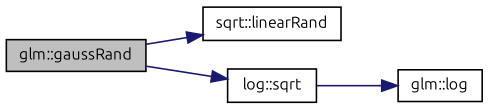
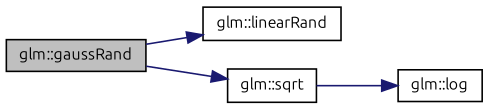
node "sqrt::linearRand": label "sqrt::linearRand" -> "glm::linearRand"
node "log::sqrt": label "log::sqrt" -> "glm::sqrt"
